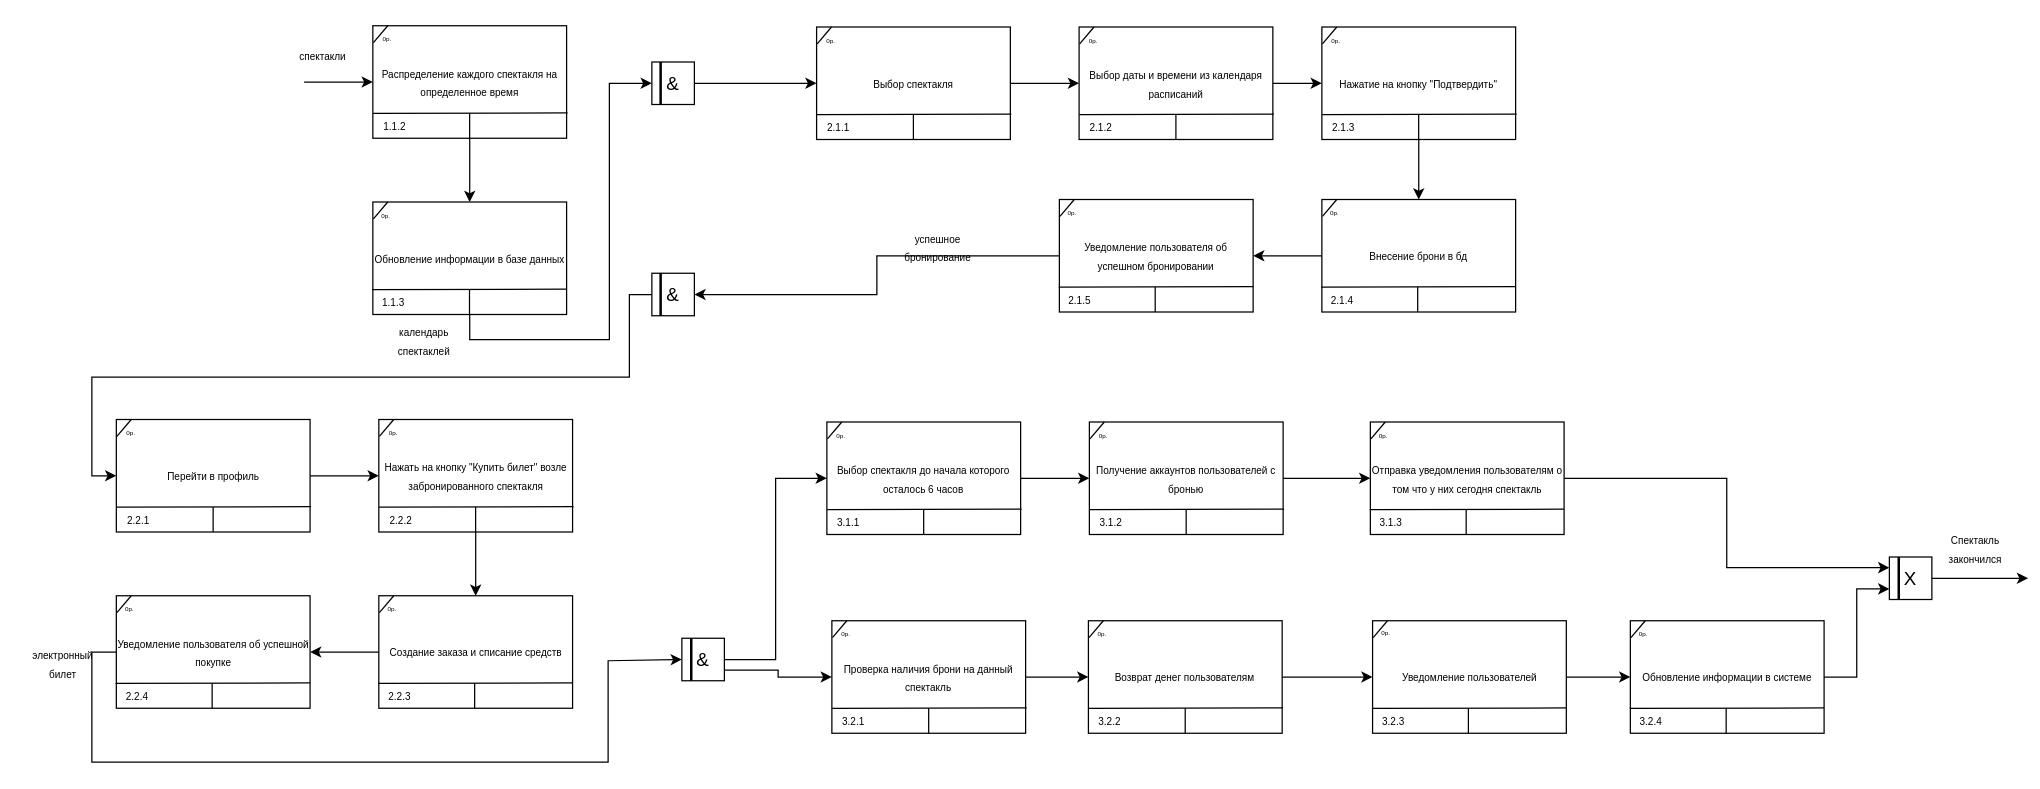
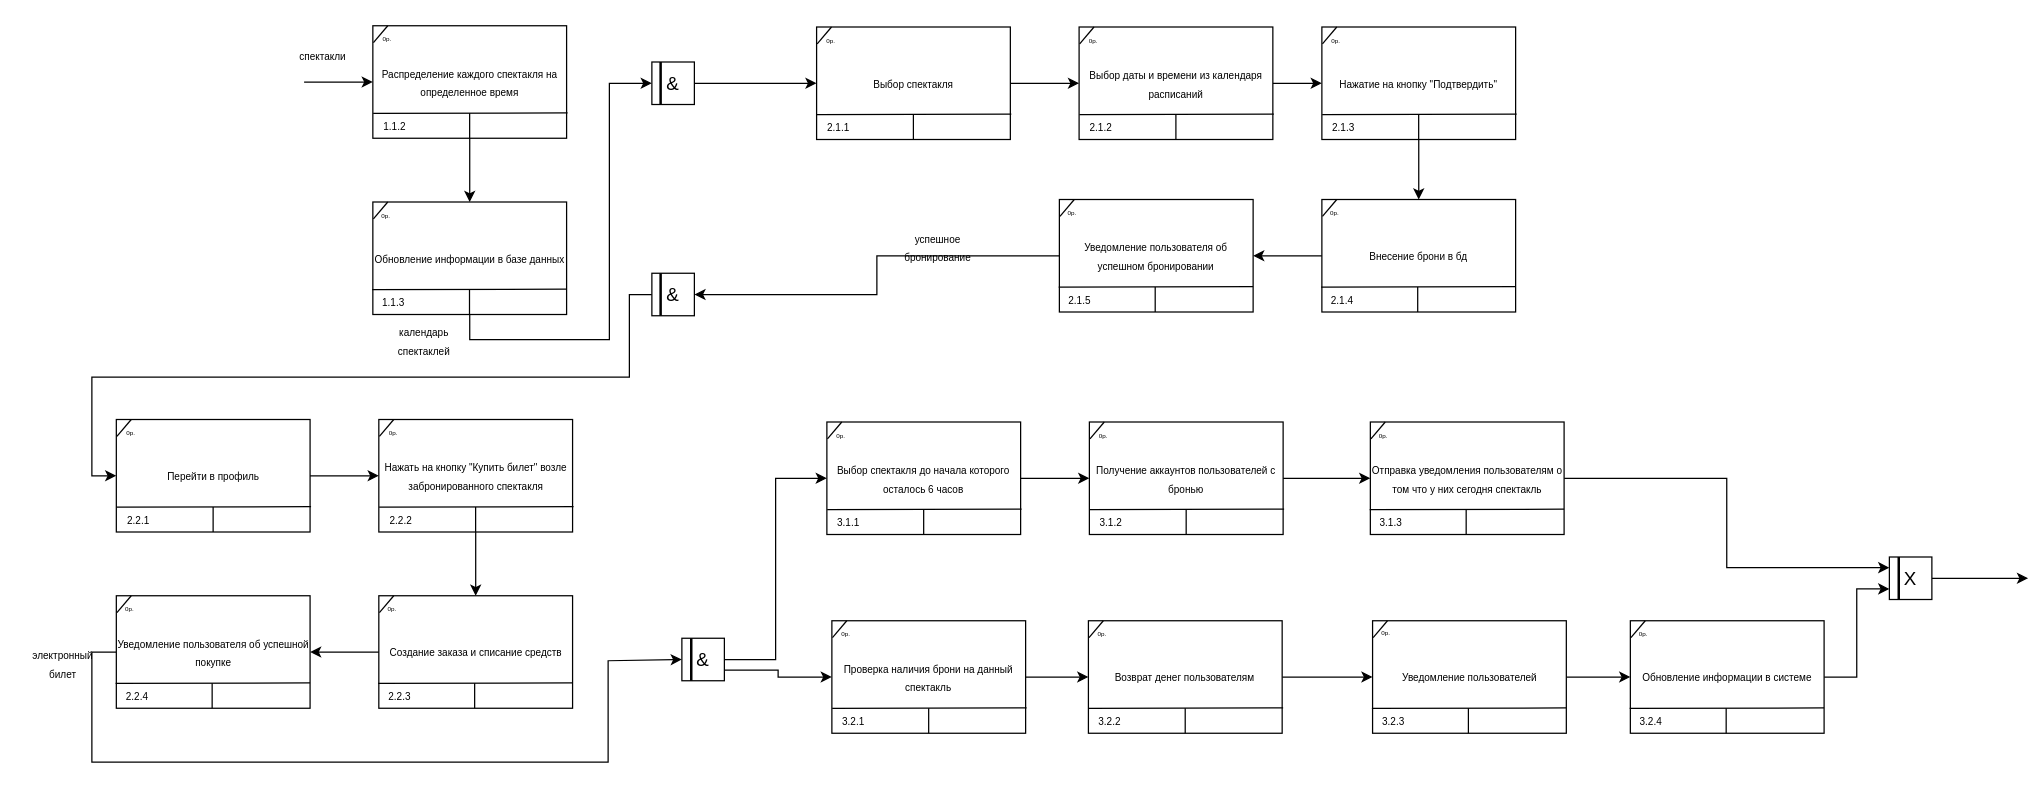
node "Спектакль закончился": removed
